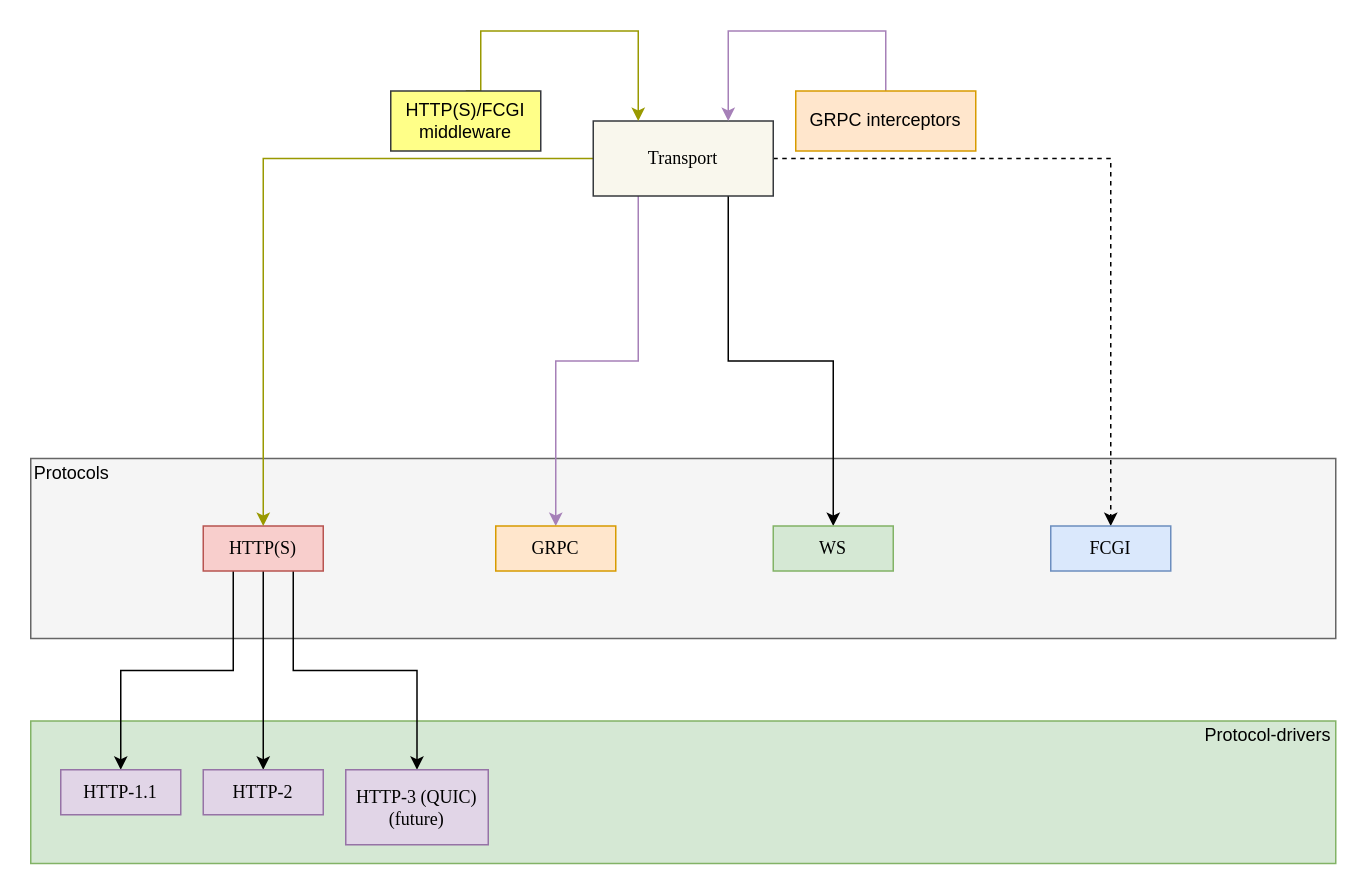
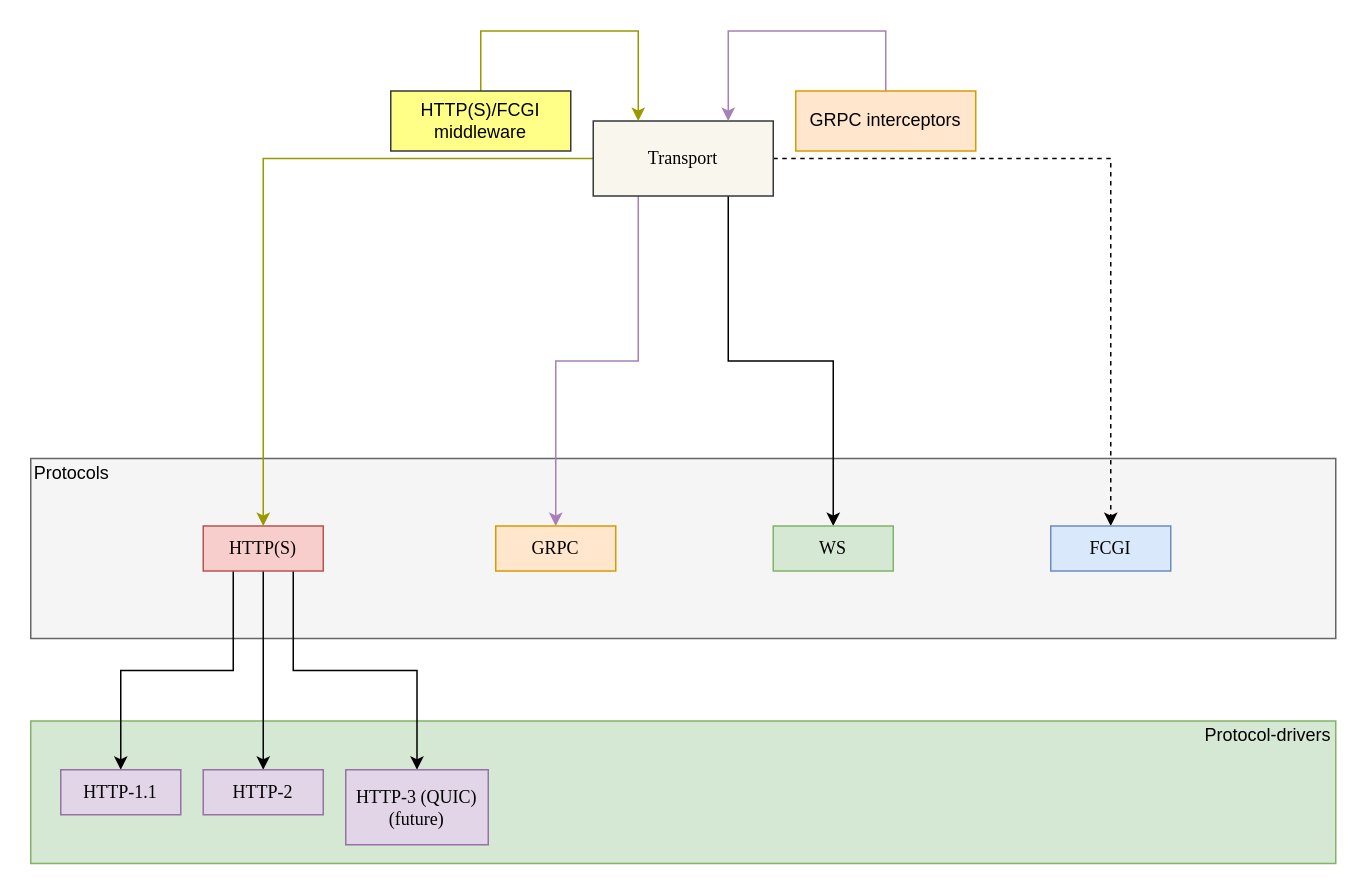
node "HTTP(S)/FCGI middleware": size 150x60 -> 180x60
